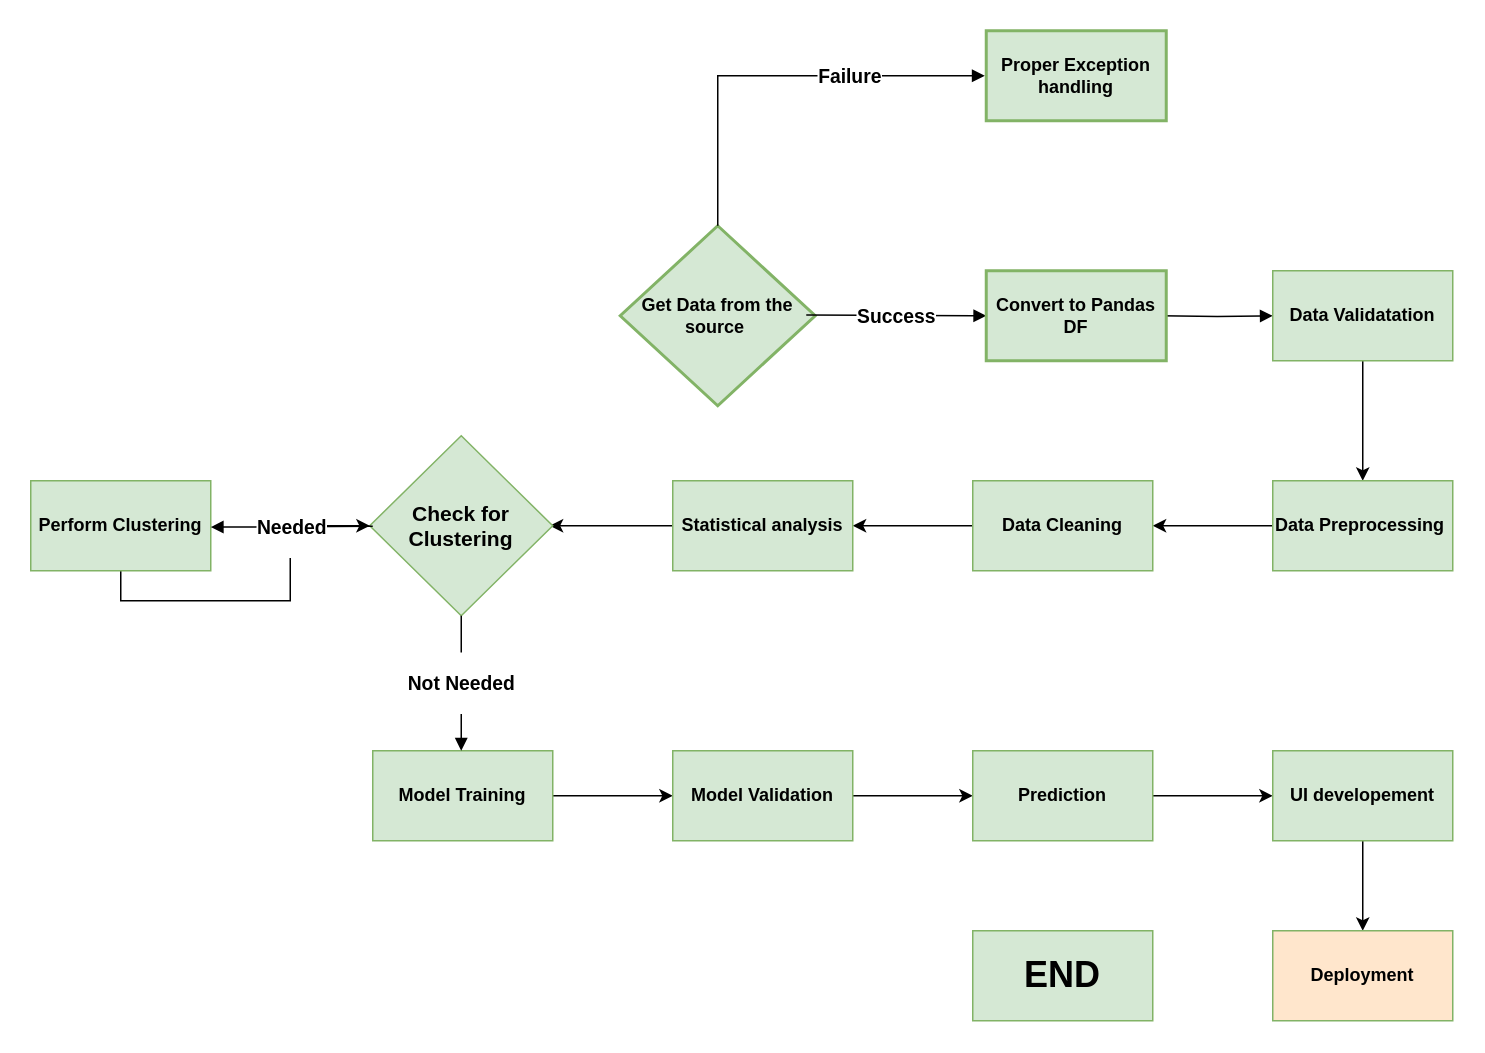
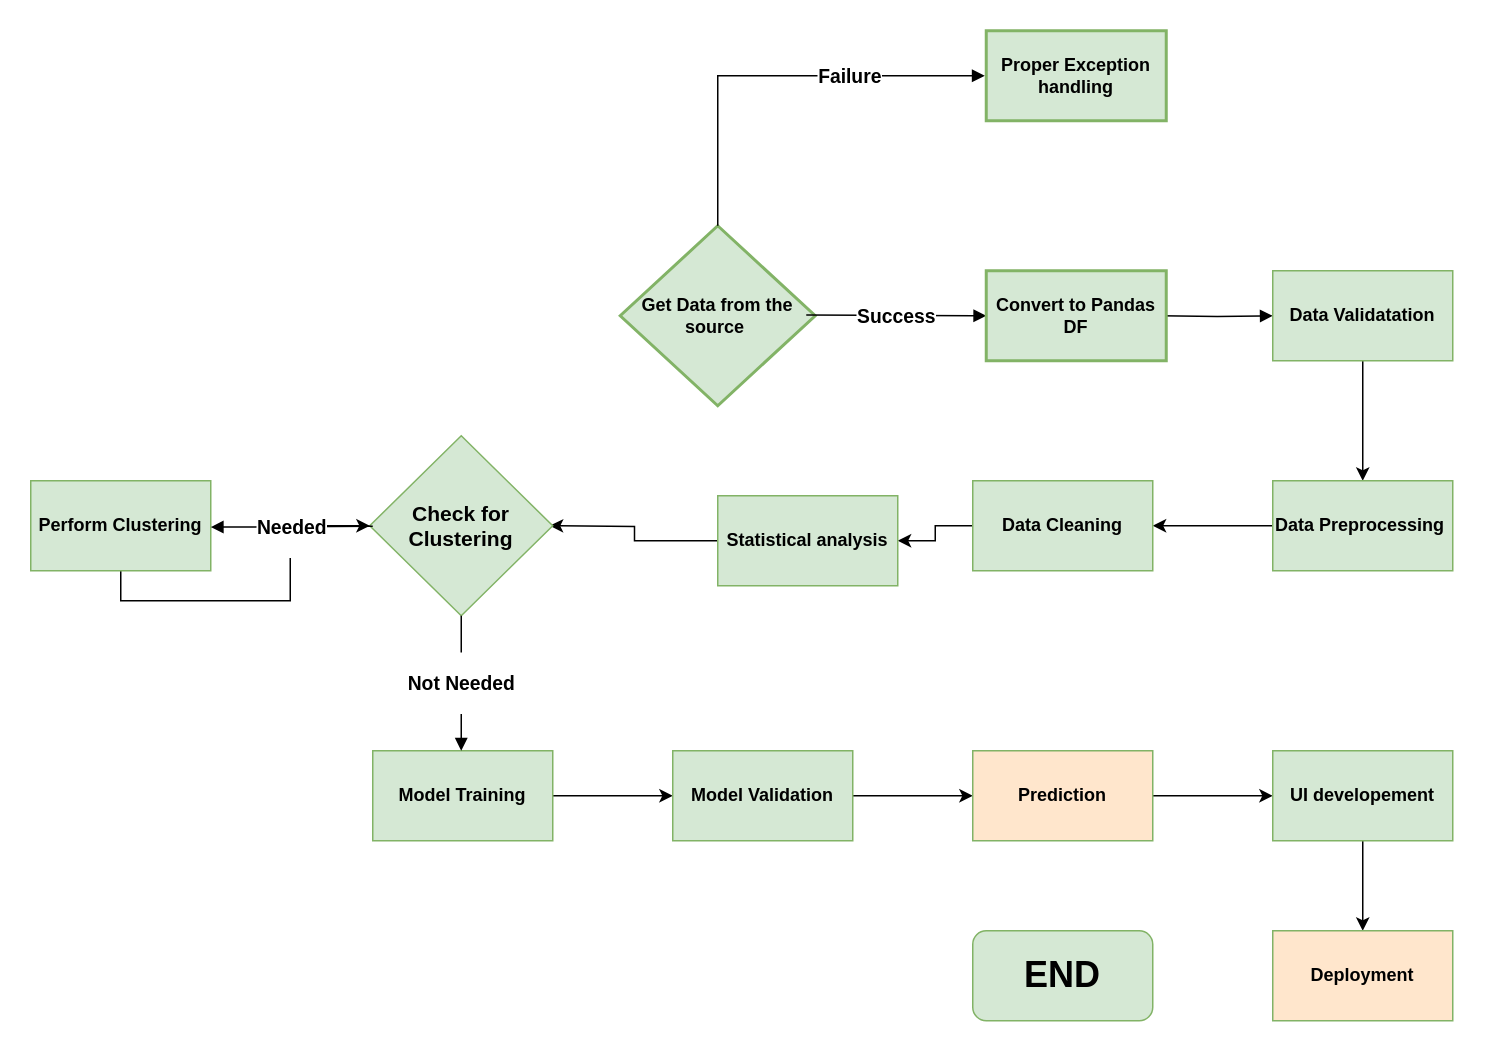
node "Statistical analysis": moved (763, 526) -> (808, 541)
node "Prediction": fillcolor #d5e8d4 -> #ffe6cc
node "END": shape rectangle -> rounded rectangle
